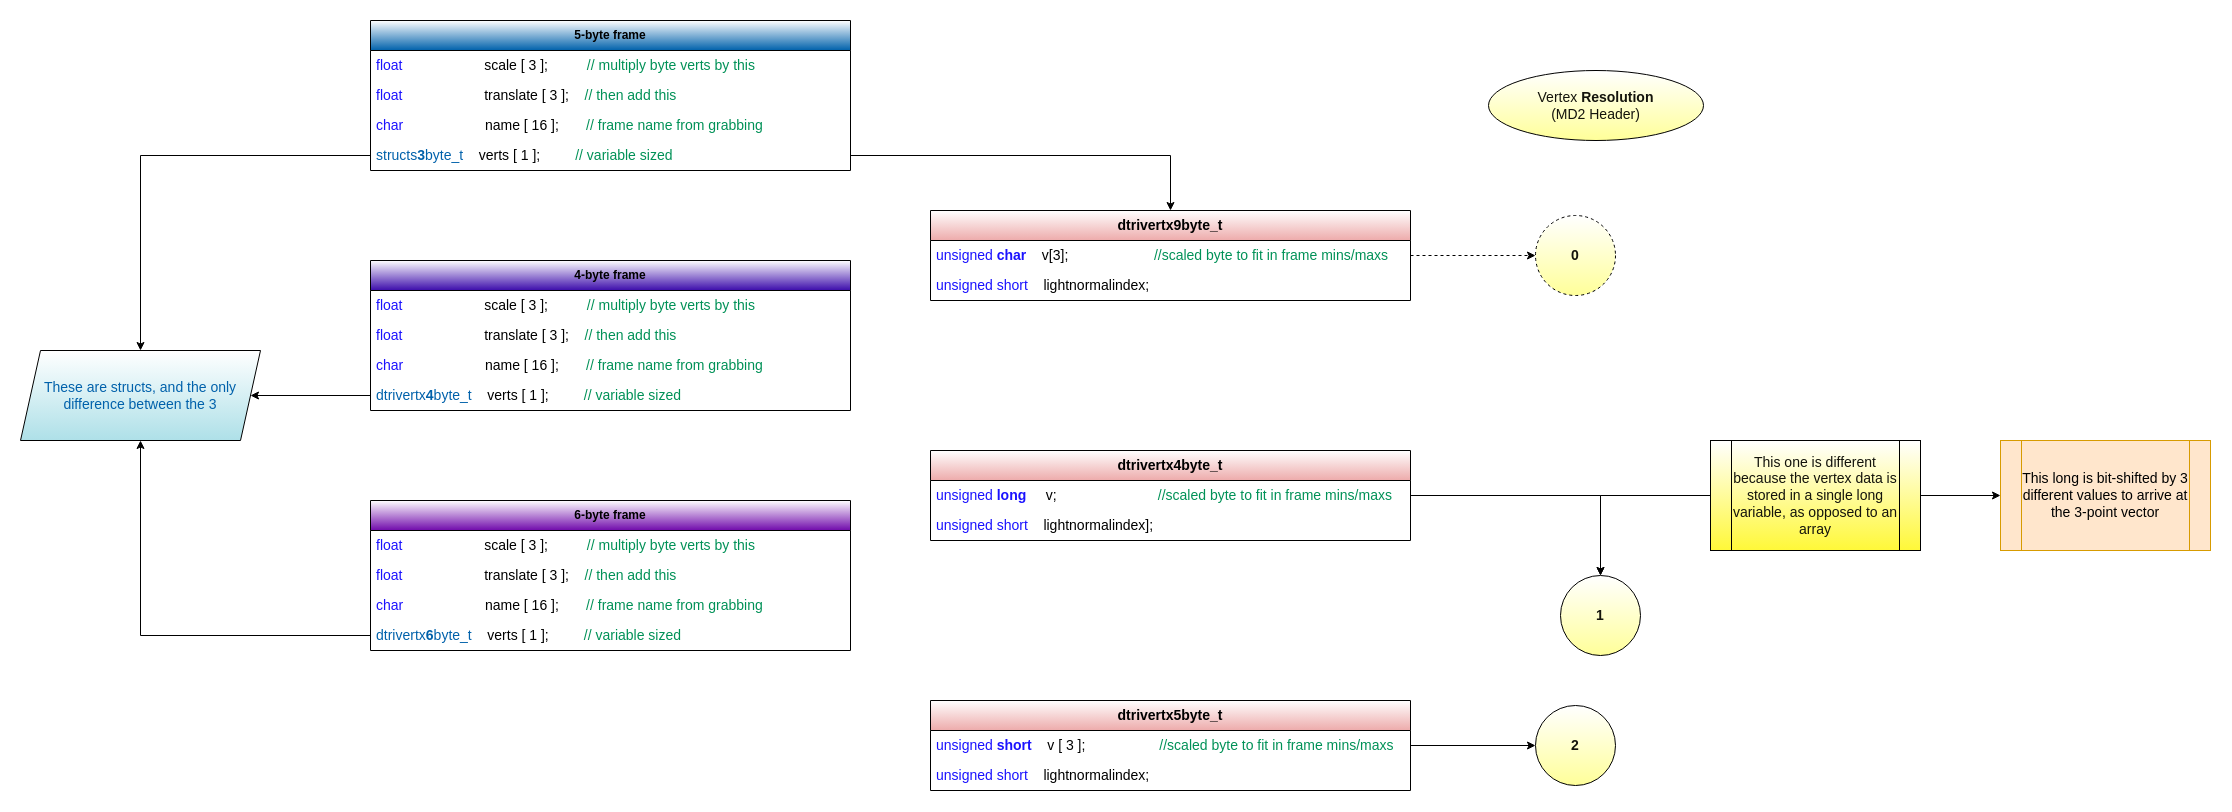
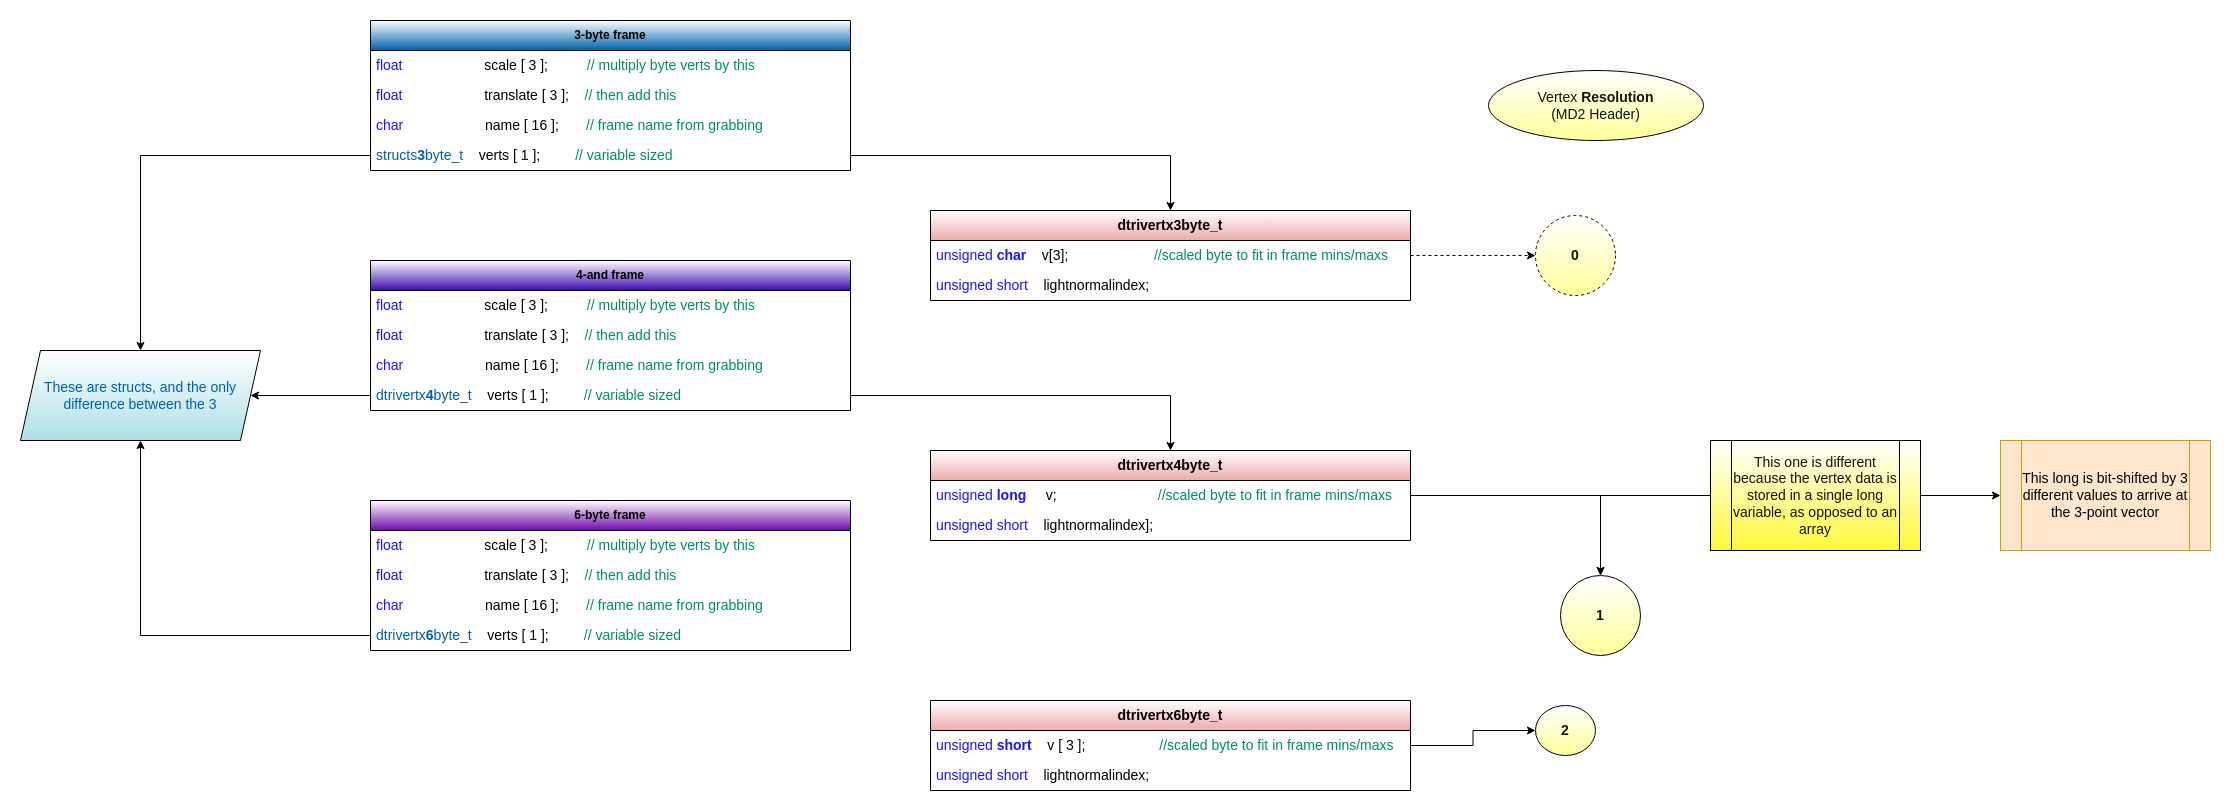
node "5-byte frame": label "5-byte frame" -> "3-byte frame"
node "dtrivertx9byte_t": label "dtrivertx9byte_t" -> "dtrivertx3byte_t"
node "4-byte frame": label "4-byte frame" -> "4-and frame"
edge "dtrivertx4byte_t verts [ 1 ]; // variable sized" -> "dtrivertx4byte_t": added
node "dtrivertx5byte_t": label "dtrivertx5byte_t" -> "dtrivertx6byte_t"
node "2": size 80x80 -> 60x50
